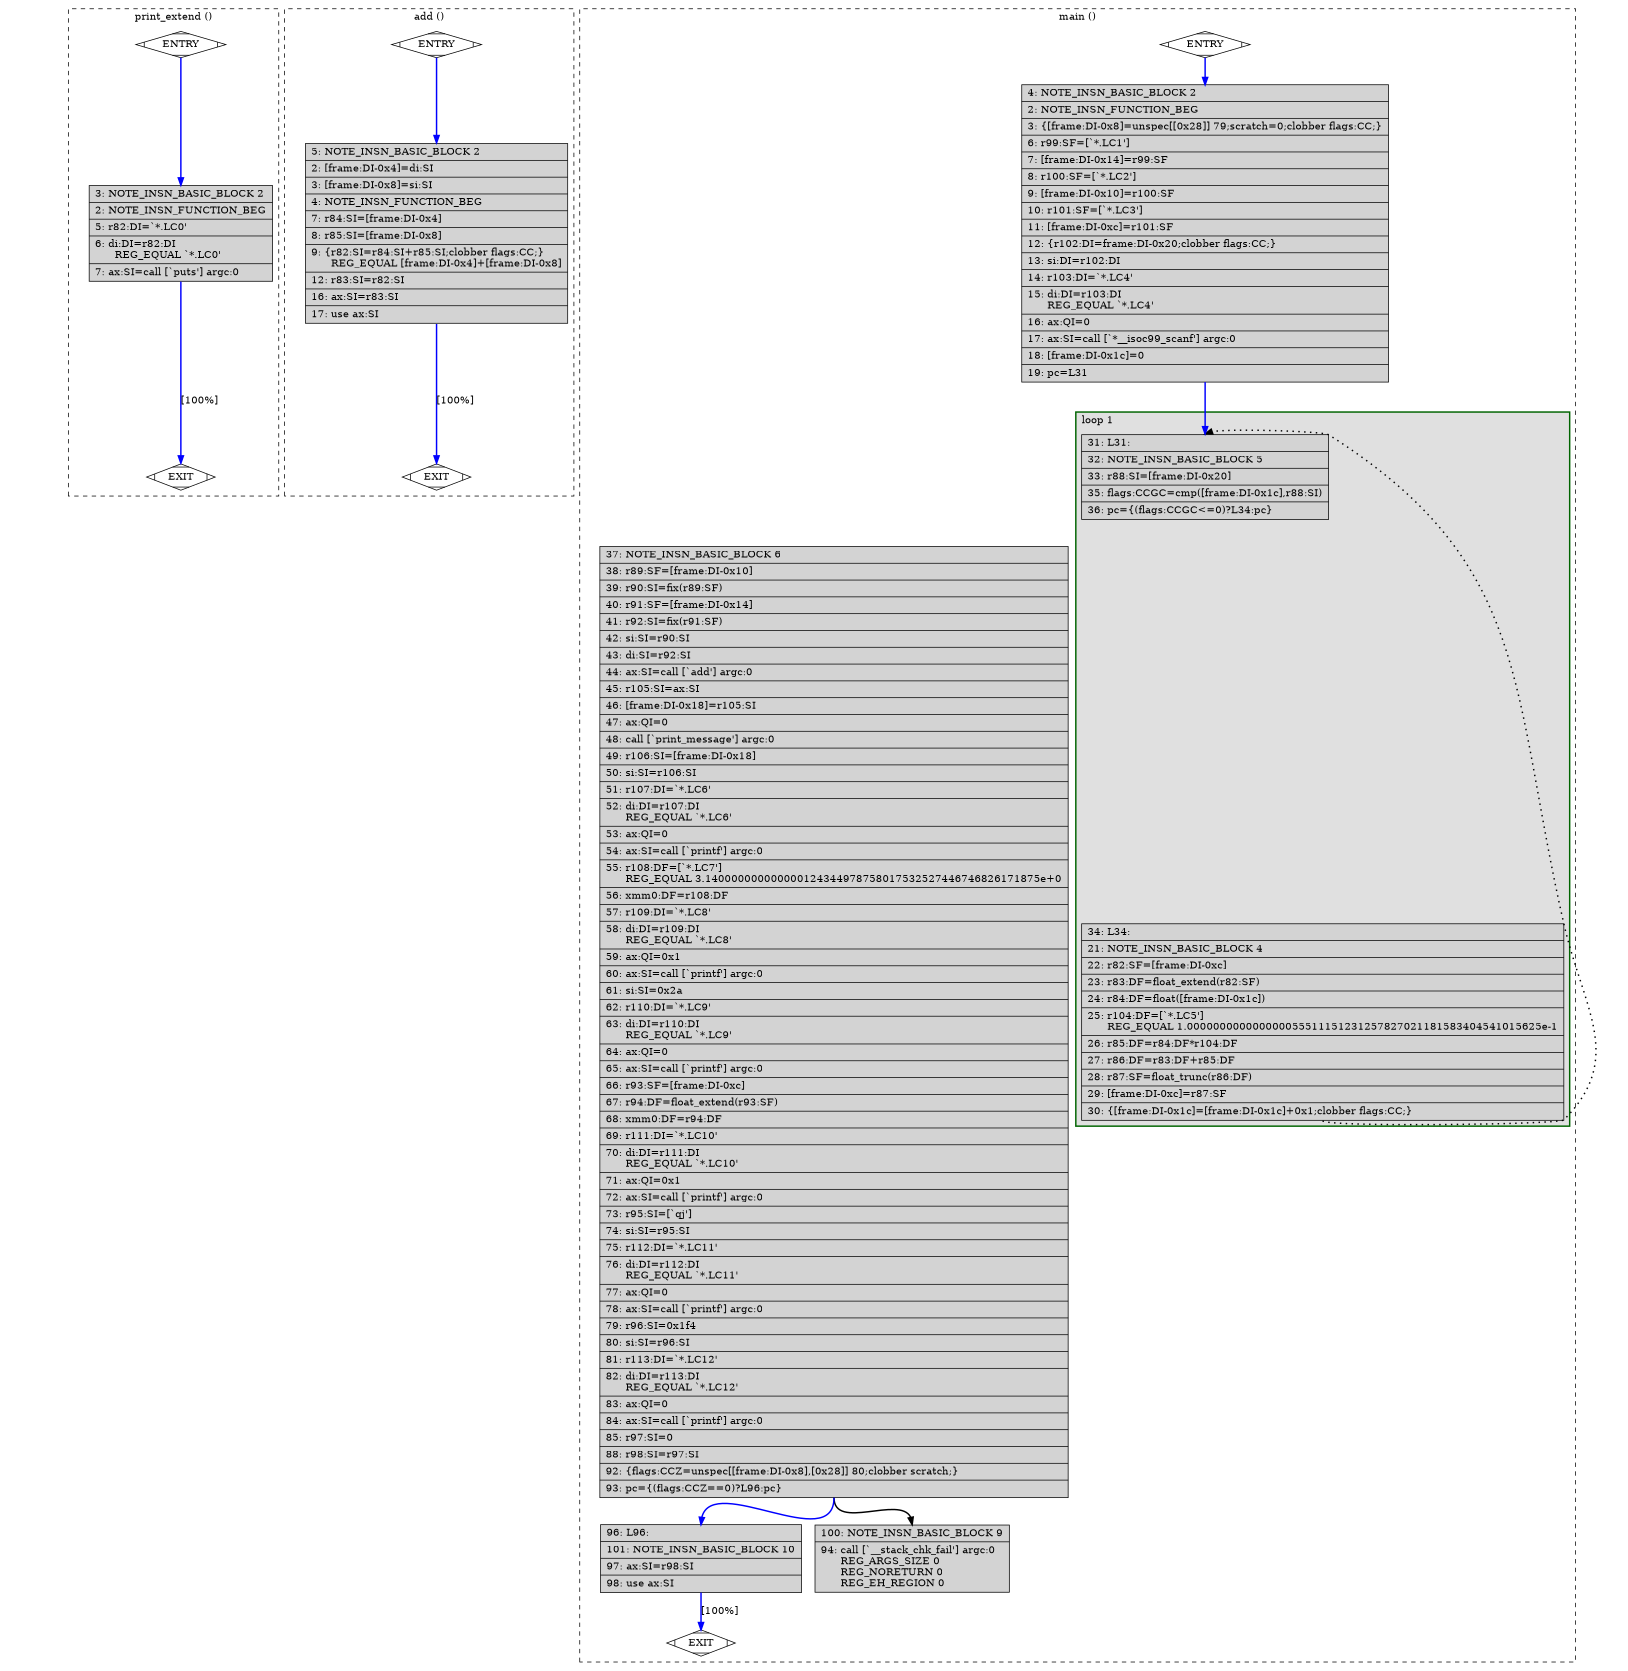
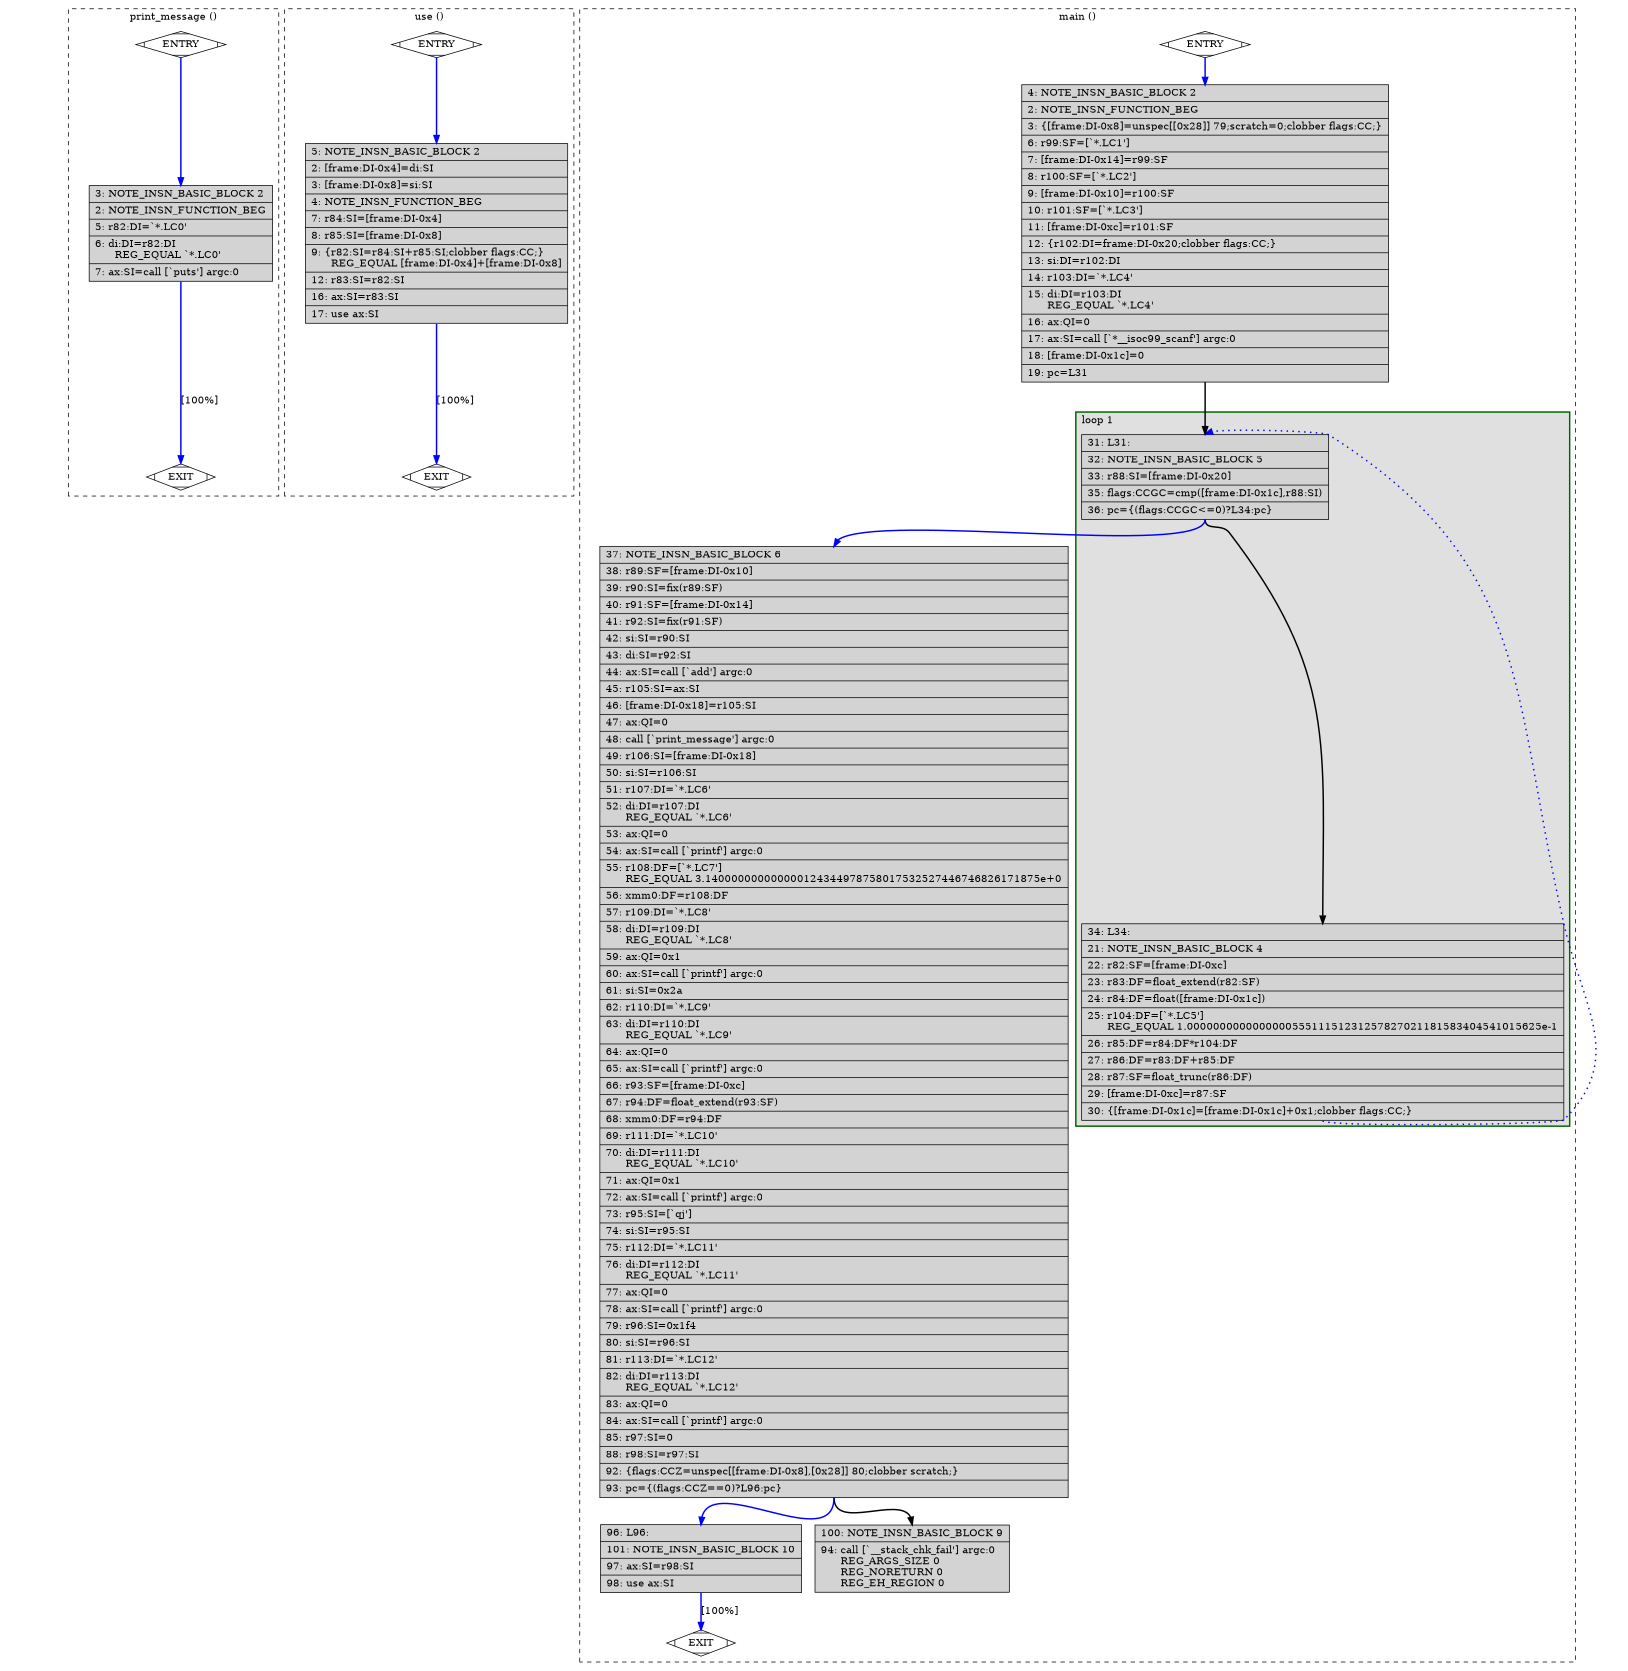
cluster "print_extend ()": label "print_extend ()" -> "print_message ()"
cluster "add ()": label "add ()" -> "use ()"
edge "4: NOTE_INSN_BASIC_BLOCK 2" -> "31: L31:": color blue -> black
edge "31: L31:" -> "37: NOTE_INSN_BASIC_BLOCK 6": added
edge "31: L31:" -> "34: L34:": added
edge "34: L34:" -> "31: L31:": color black -> blue
